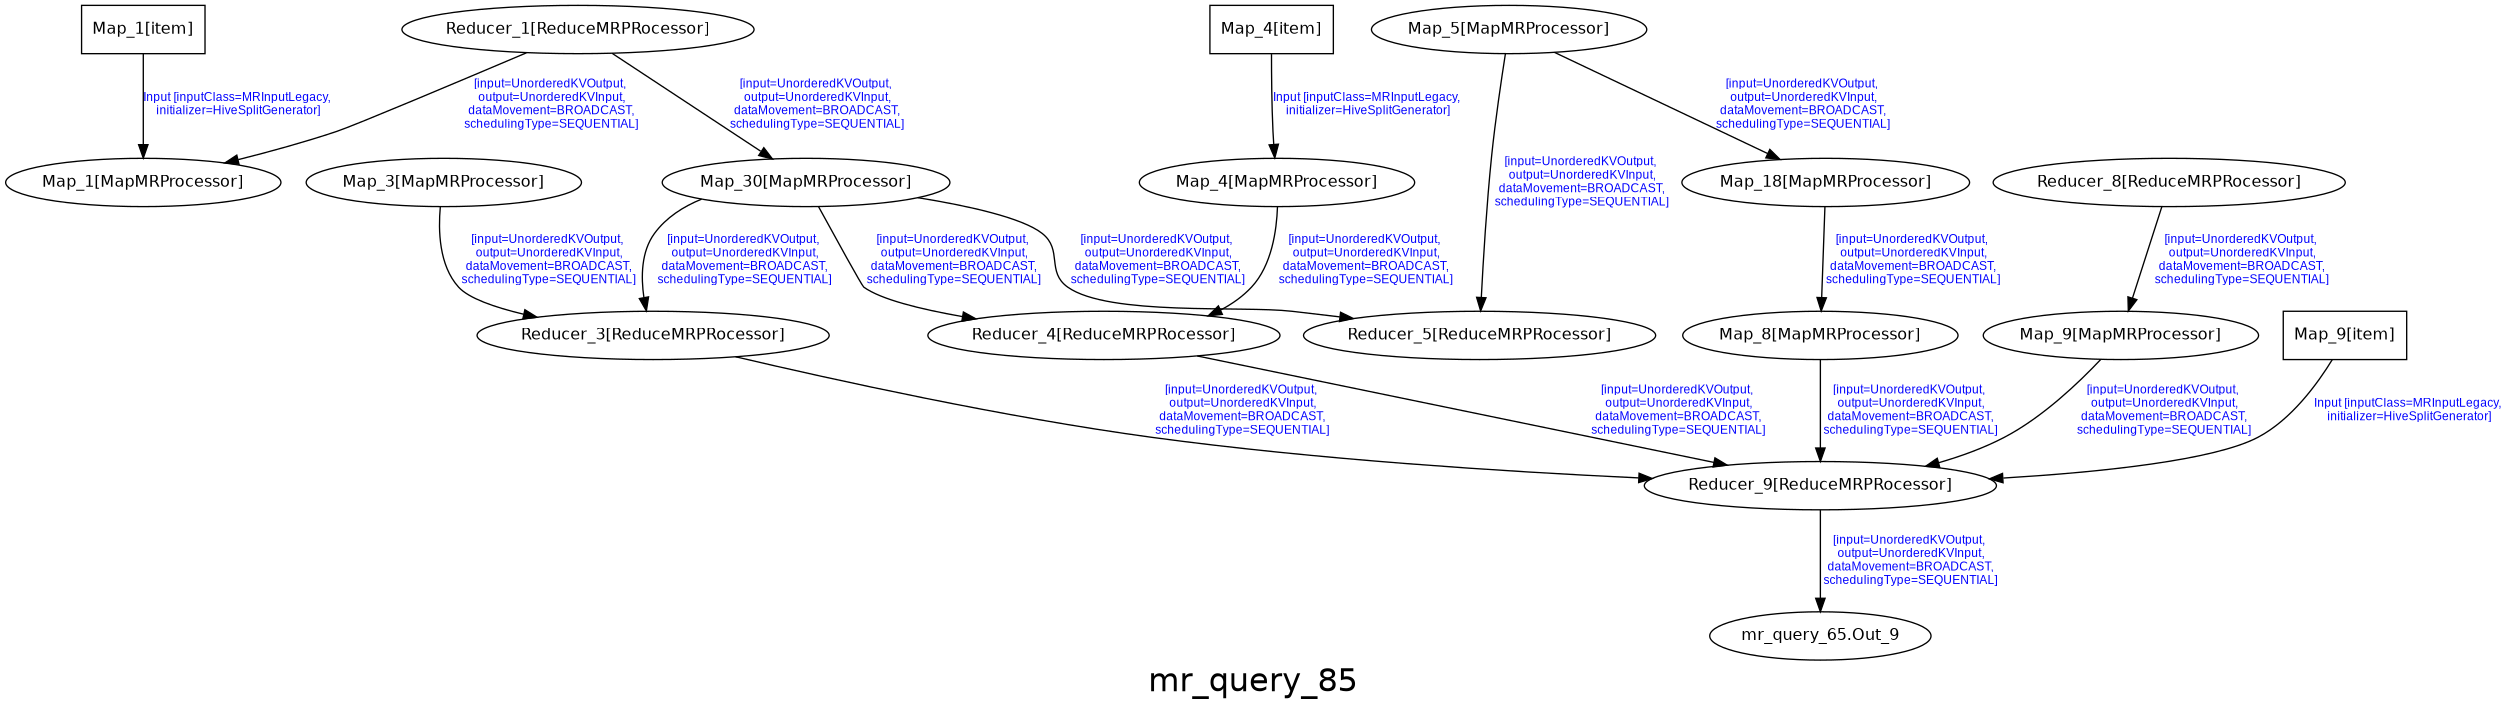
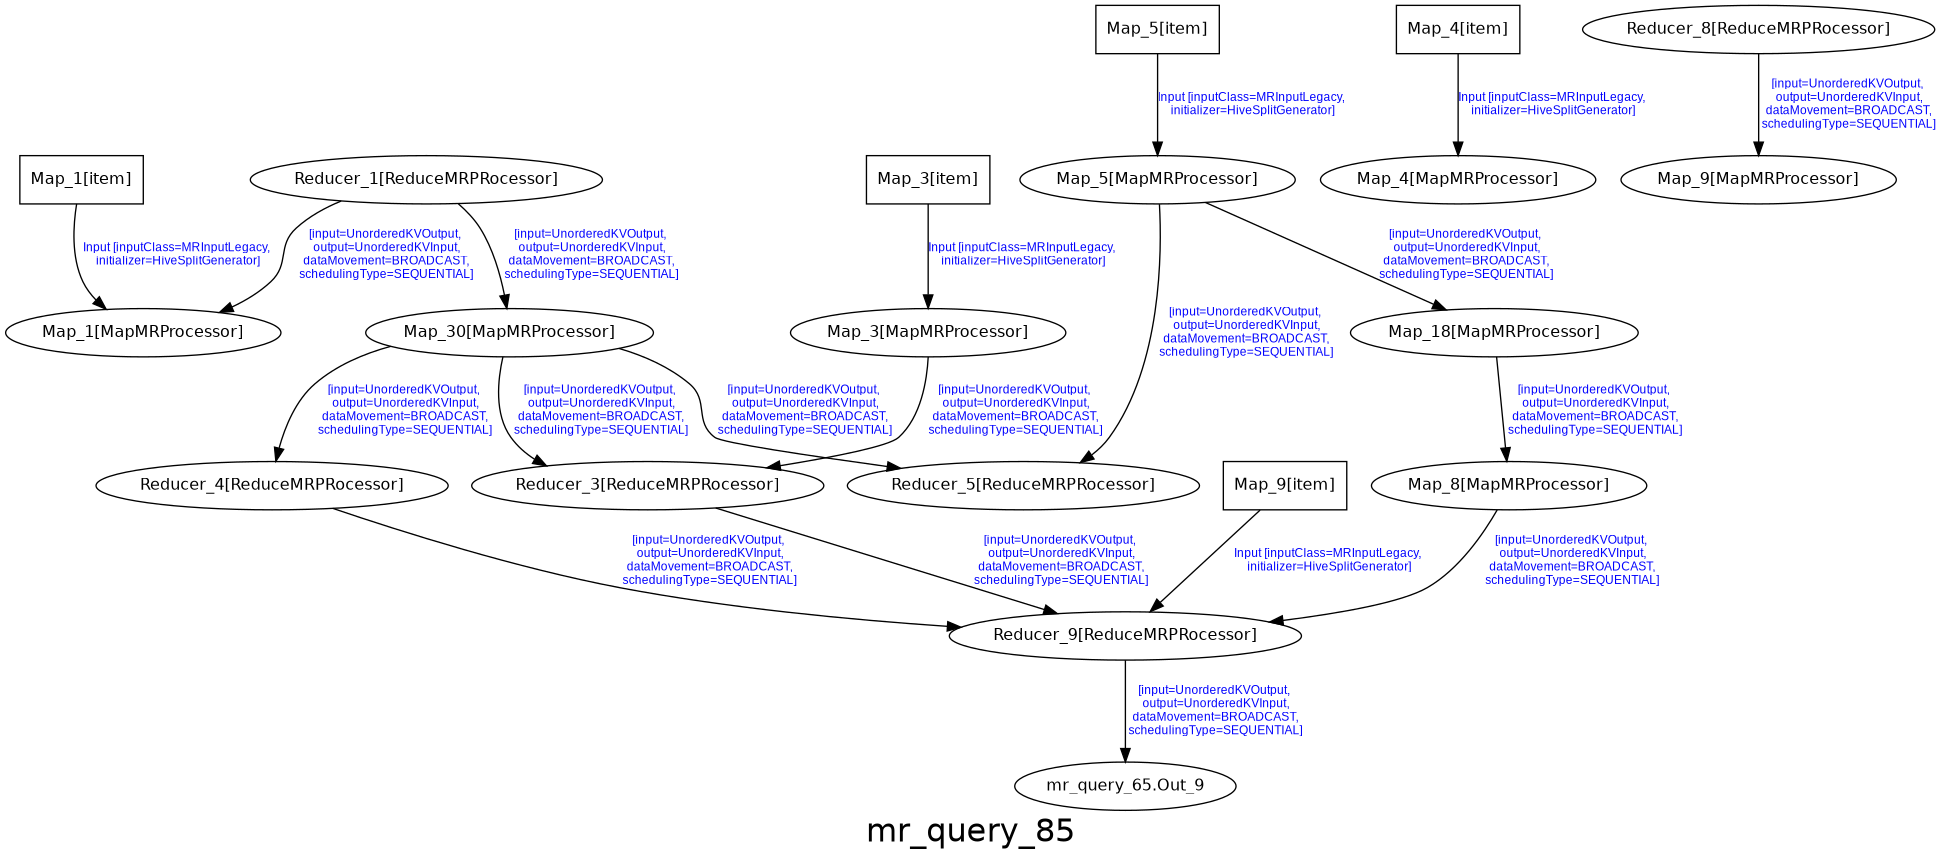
node "Map_5[item]": added
node "Map_3[item]": added
edge "Map_4[MapMRProcessor]" -> "Reducer_4[ReduceMRPRocessor]": removed, label "[input=UnorderedKVOutput, output=UnorderedKVInput, dataMovement=BROADCAST, schedulingType=SEQUENTIAL]"
edge "Map_9[MapMRProcessor]" -> "Reducer_9[ReduceMRPRocessor]": removed, label "[input=UnorderedKVOutput, output=UnorderedKVInput, dataMovement=BROADCAST, schedulingType=SEQUENTIAL]"
